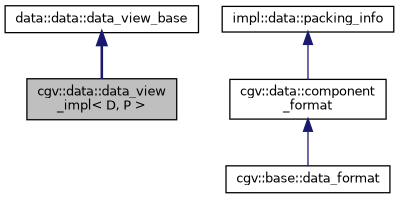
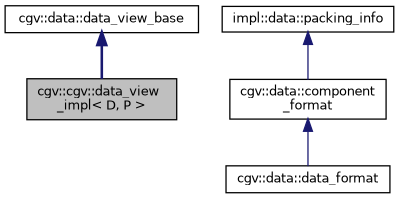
node "data::data::data_view_base": label "data::data::data_view_base" -> "cgv::data::data_view_base"
node "cgv::data::data_view _impl< D, P >": label "cgv::data::data_view _impl< D, P >" -> "cgv::cgv::data_view _impl< D, P >"
node "cgv::base::data_format": label "cgv::base::data_format" -> "cgv::data::data_format"
